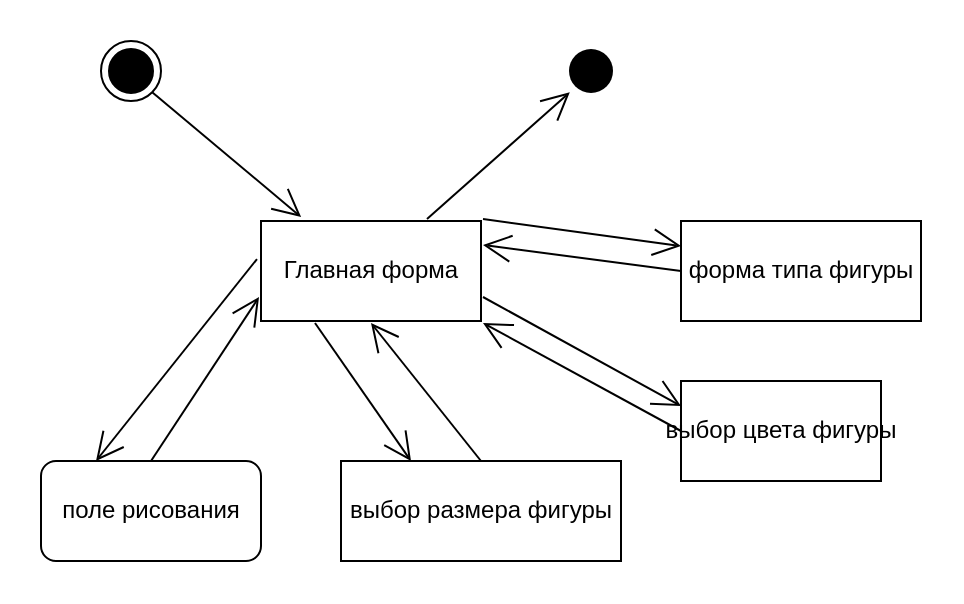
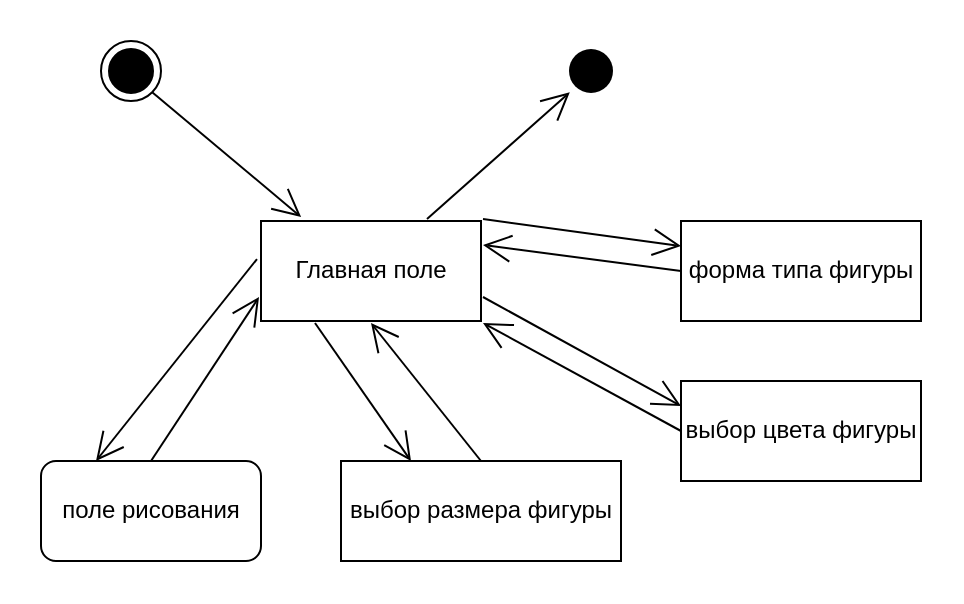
node "Главная форма": label "Главная форма" -> "Главная поле"
node "выбор цвета фигуры": size 200x100 -> 240x100
